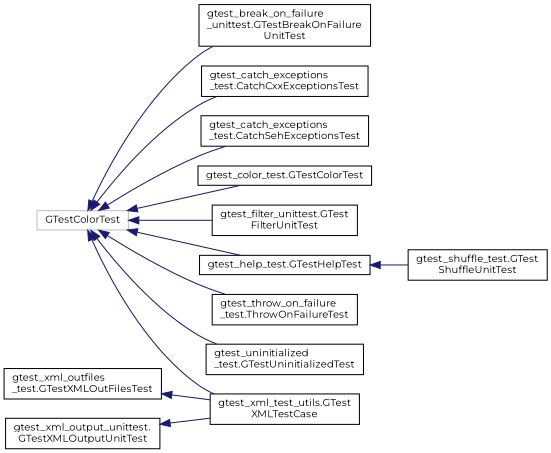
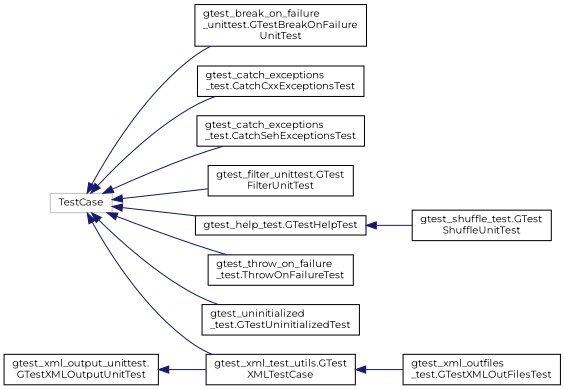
node "gtest_color_test.GTestColorTest": removed
node "GTestColorTest": label "GTestColorTest" -> "TestCase"
edge "gtest_xml_test_utils.GTest XMLTestCase" -> "gtest_xml_outfiles _test.GTestXMLOutFilesTest": reversed
